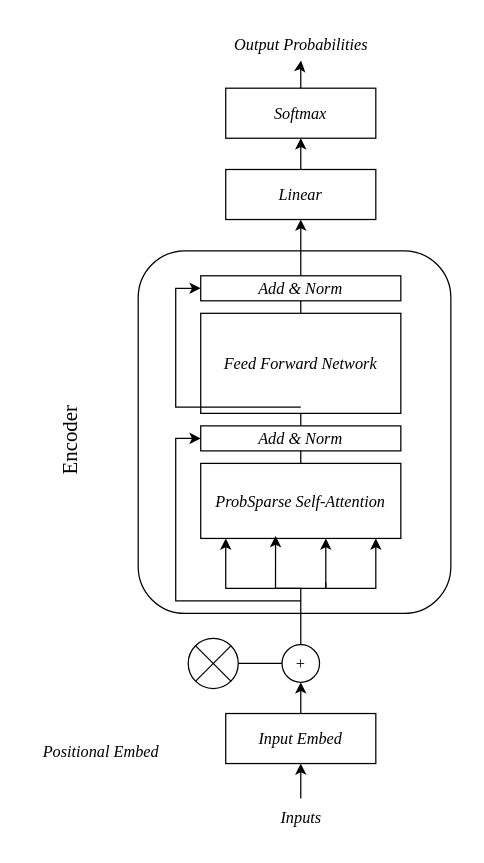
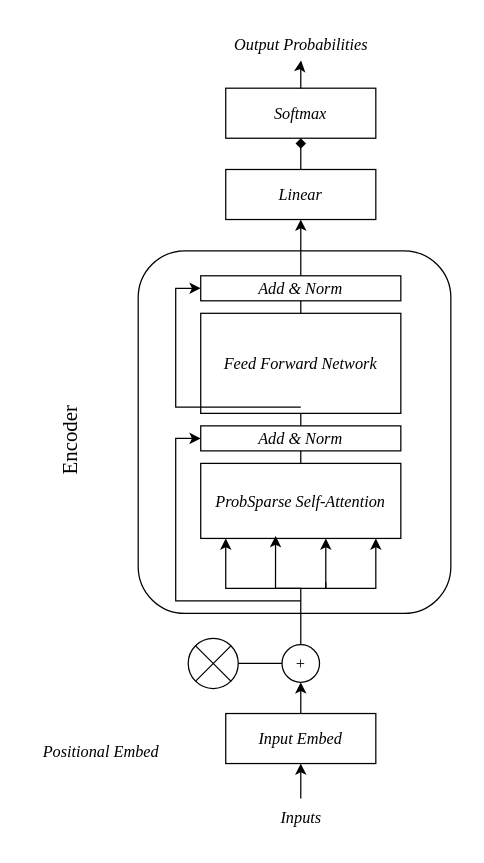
edge "Linear" -> "Softmax": arrowhead classic -> diamond
